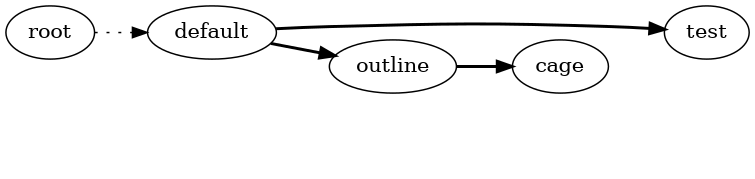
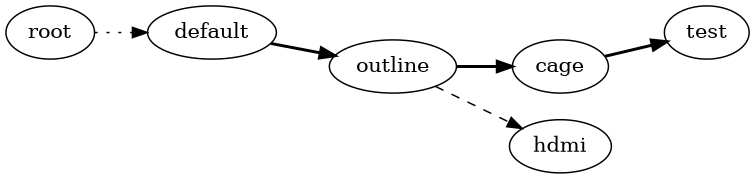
edge "default" -> "test": now "cage" -> "test"
node "hdmi": added
